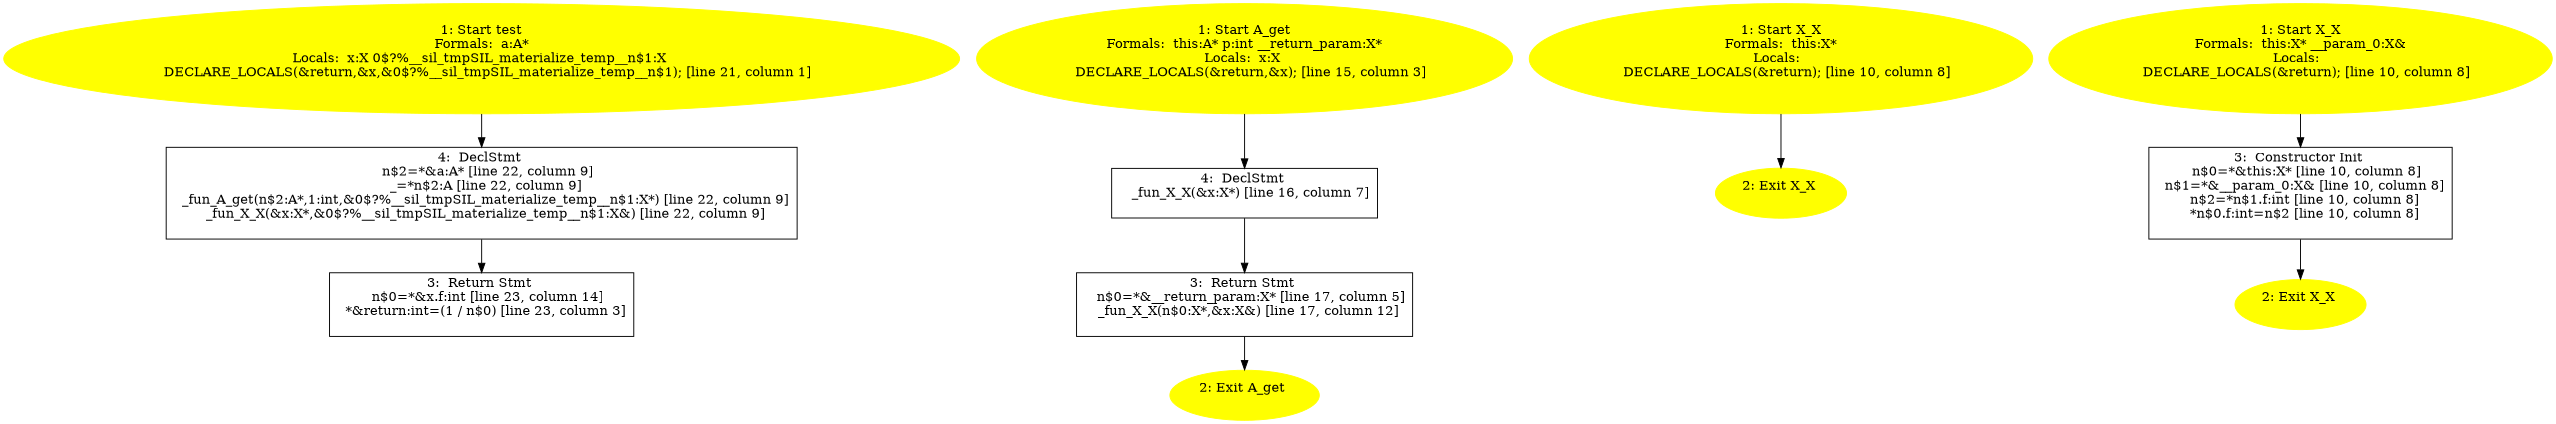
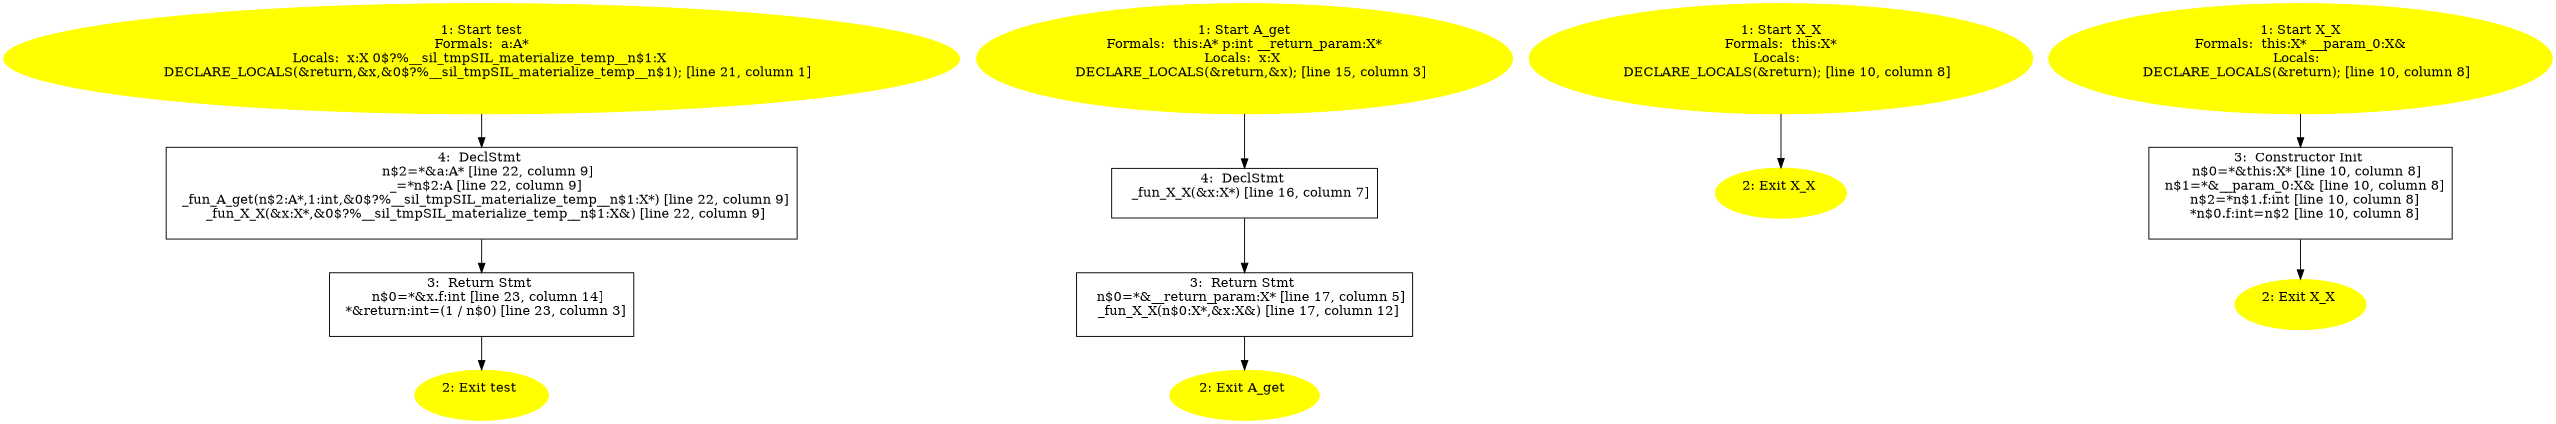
node "2: Exit test": added
